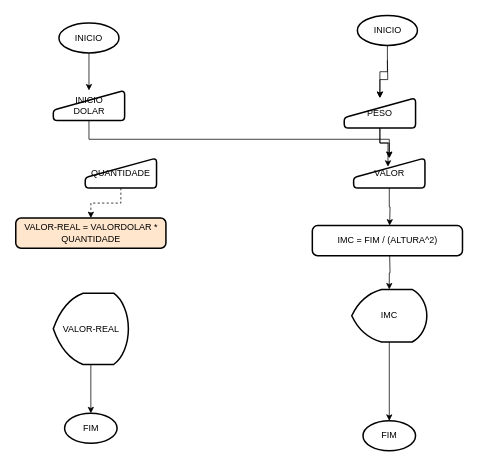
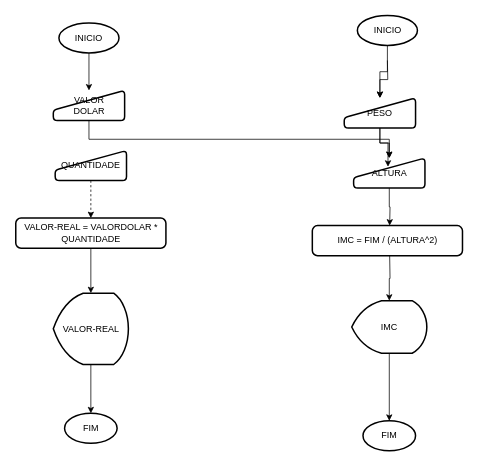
node "INICIO DOLAR": label "INICIO DOLAR" -> "VALOR DOLAR"
node "QUANTIDADE": moved (121, 173) -> (91, 165)
node "VALOR": label "VALOR" -> "ALTURA"
node "VALOR-REAL = VALORDOLAR * QUANTIDADE": fillcolor #ffe6cc -> #ffffff
edge "VALOR-REAL = VALORDOLAR * QUANTIDADE" -> "VALOR-REAL": added
node "IMC": moved (389, 315) -> (389, 327)
